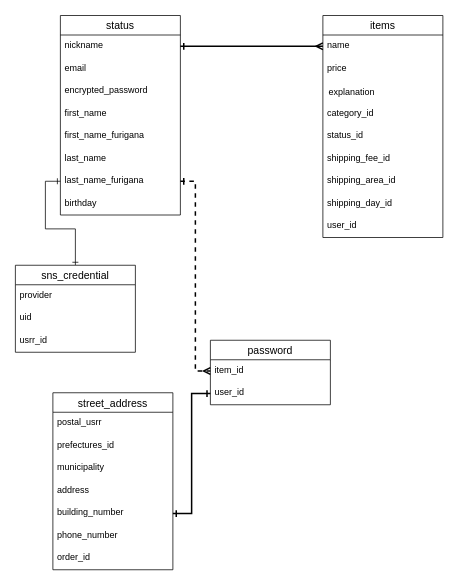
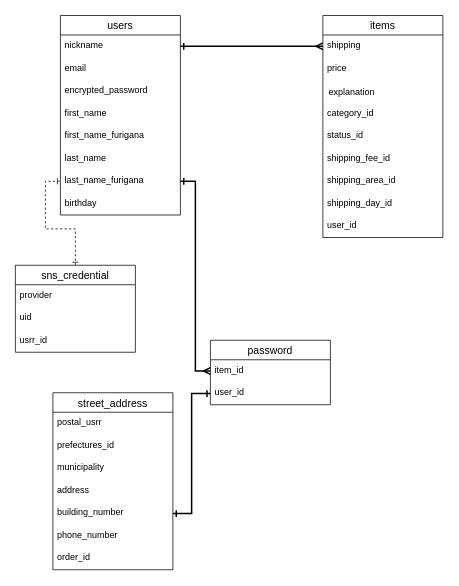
node "status": label "status" -> "users"
node "name": label "name" -> "shipping"
edge "last_name_furigana" -- "sns_credential": style solid -> dashed
edge "last_name_furigana" -- "item_id": style dashed -> solid
